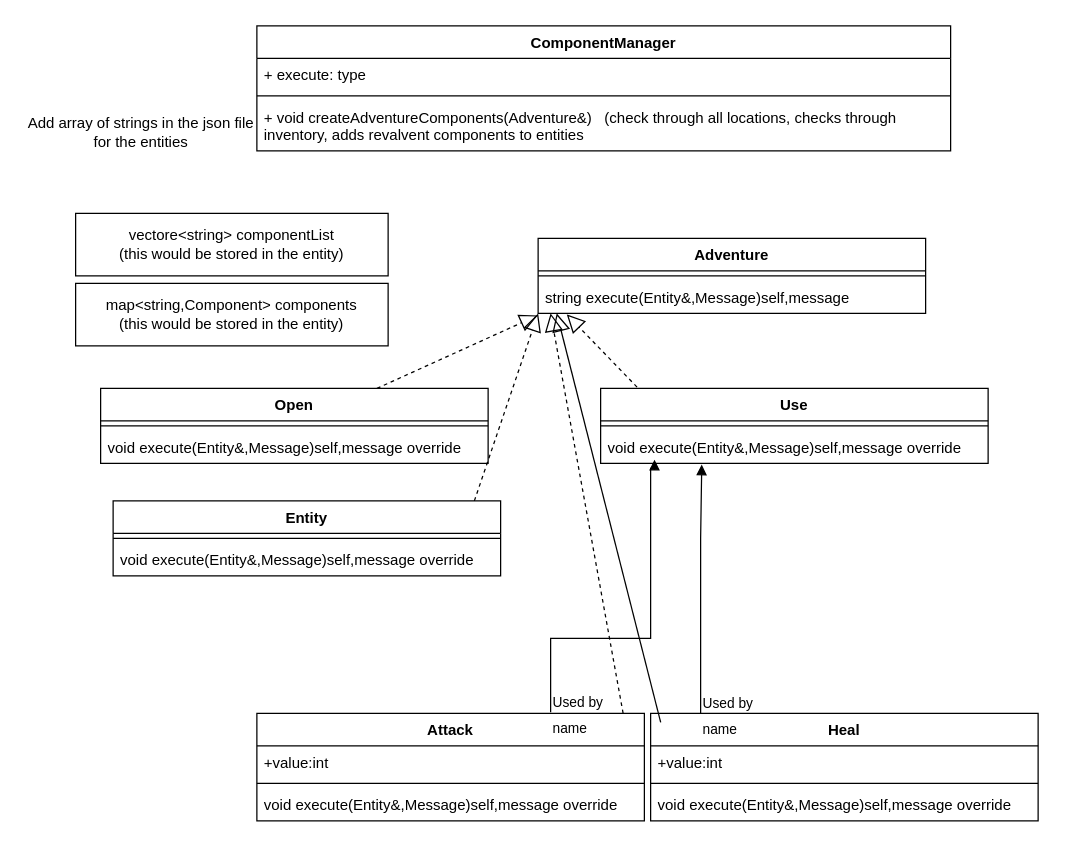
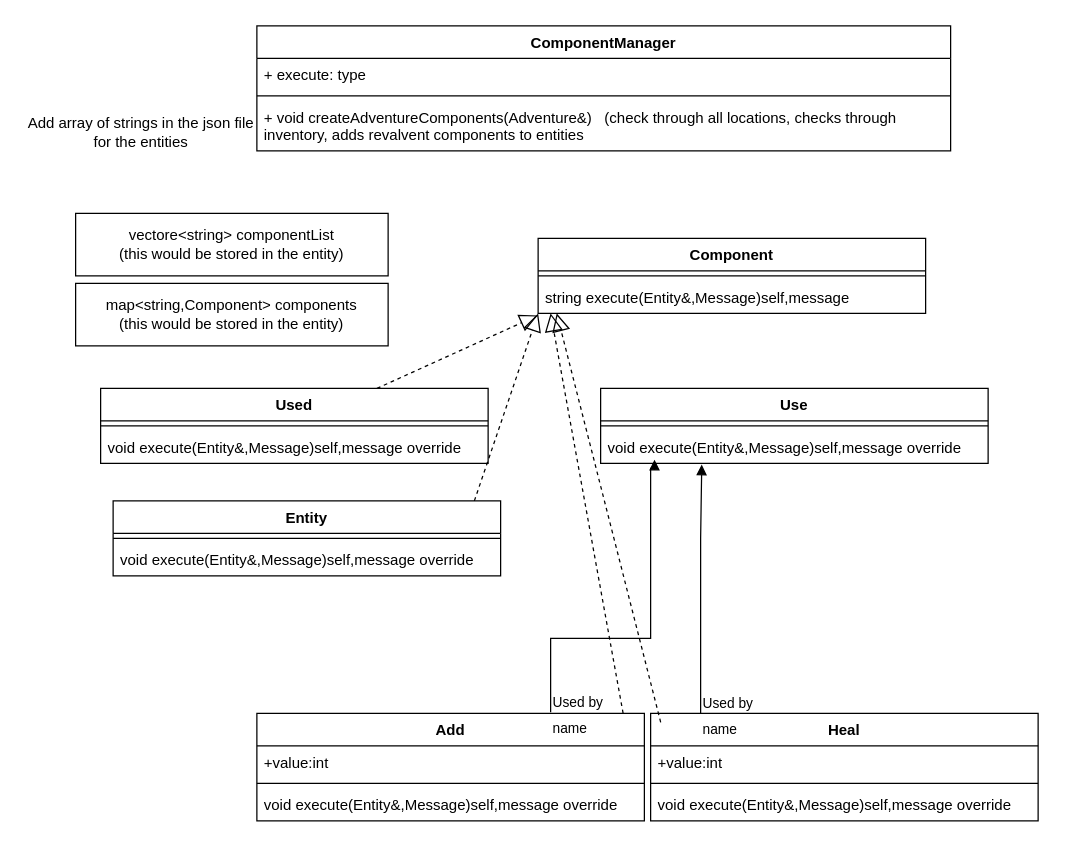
node "Adventure": label "Adventure" -> "Component"
edge "Use" -> "string execute(Entity&,Message)self,message": removed
node "Open": label "Open" -> "Used"
edge "Heal" -> "string execute(Entity&,Message)self,message": style solid -> dashed
node "Attack": label "Attack" -> "Add"
